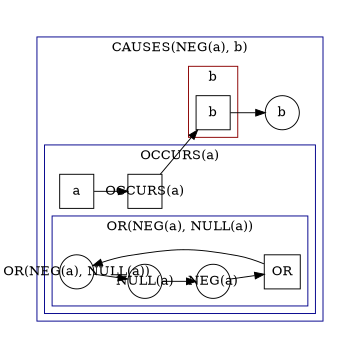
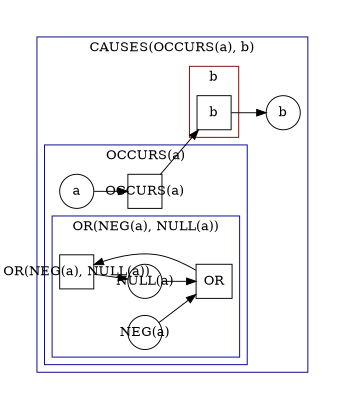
cluster "CAUSES(NEG(a), b)": label "CAUSES(NEG(a), b)" -> "CAUSES(OCCURS(a), b)"
node "a": shape box -> circle
node "OR(NEG(a), NULL(a))": shape circle -> box
edge "NULL(a)" -> "NEG(a)": now "NULL(a)" -> "OR"
